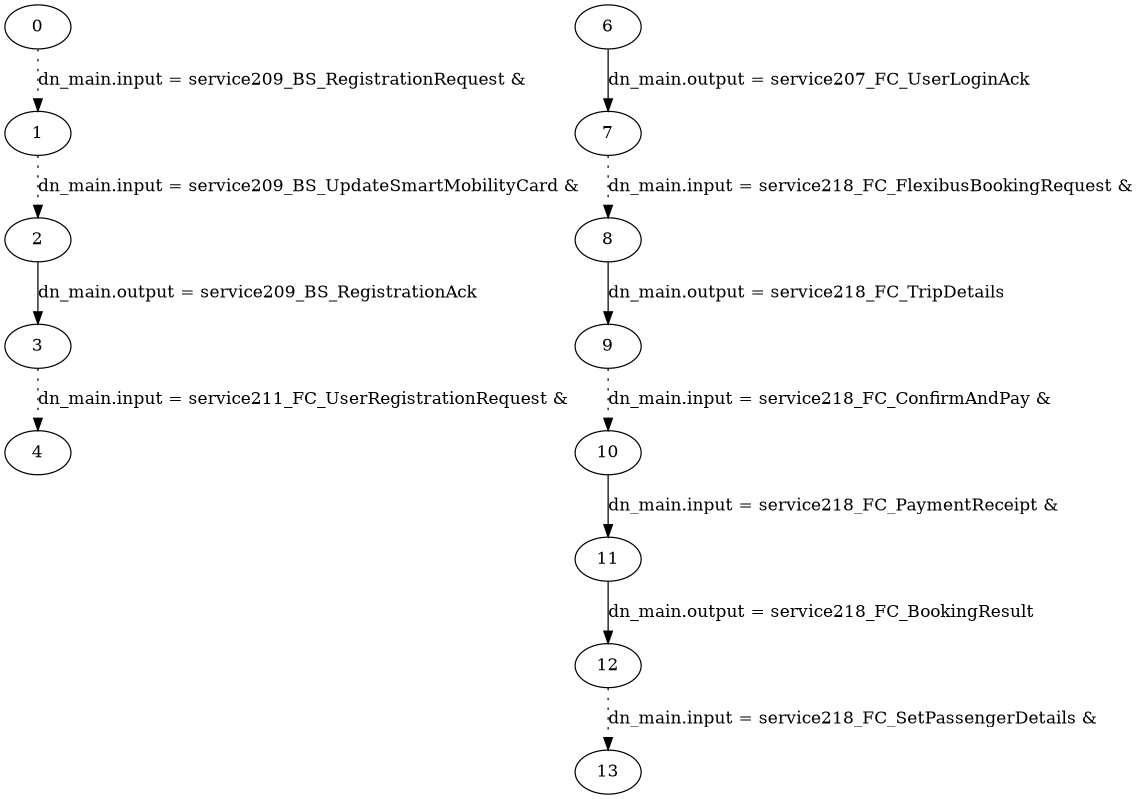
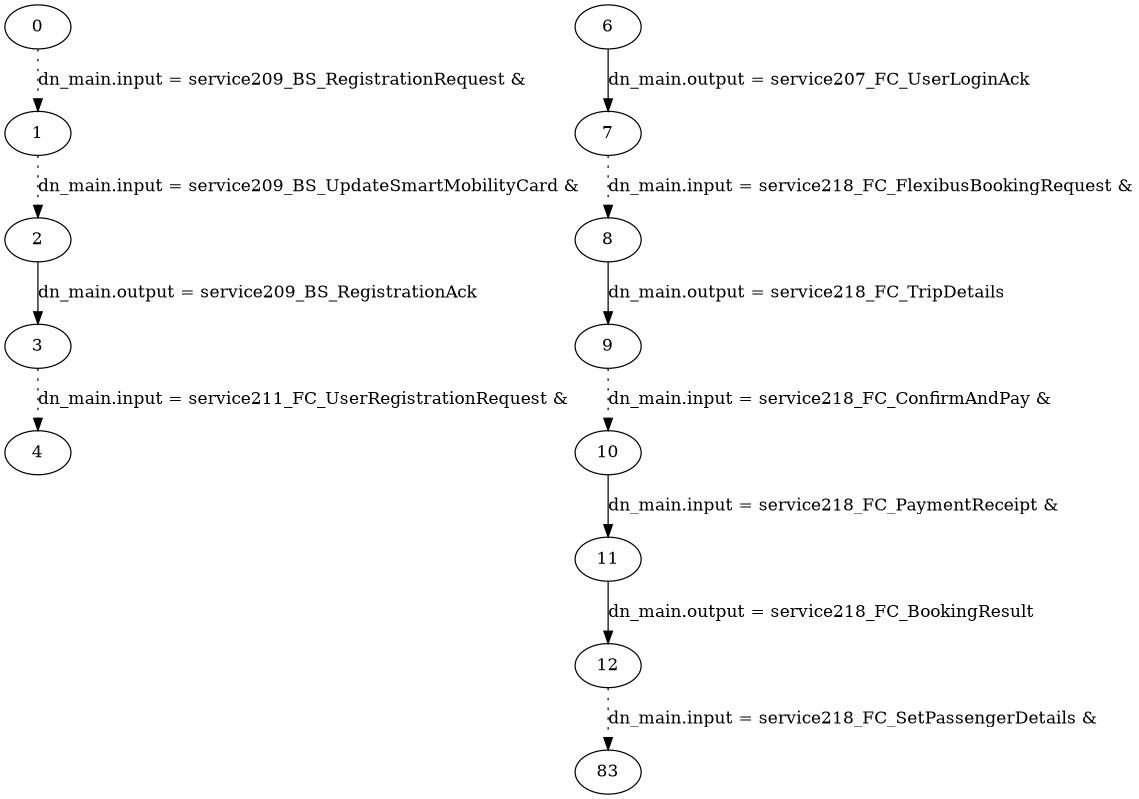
node "13": label "13" -> "83"
